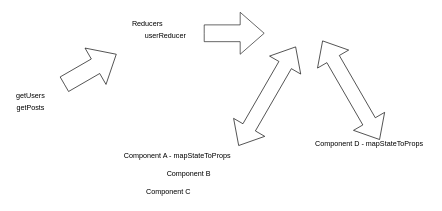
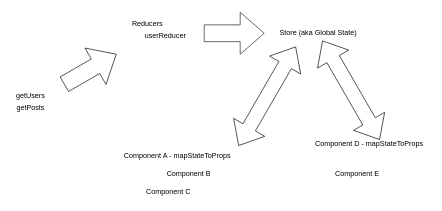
node "Store (aka Global State)": added
node "Component E": added
